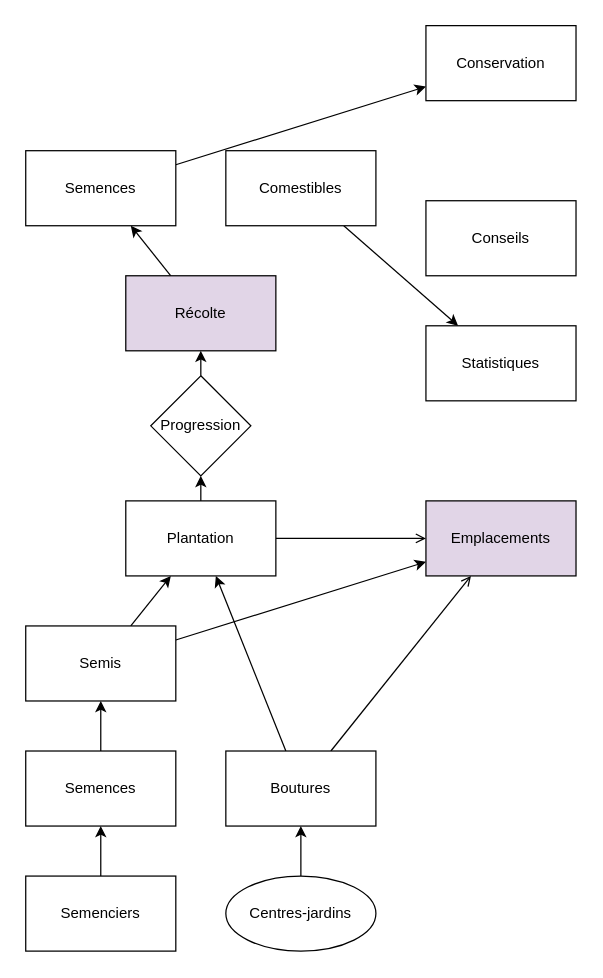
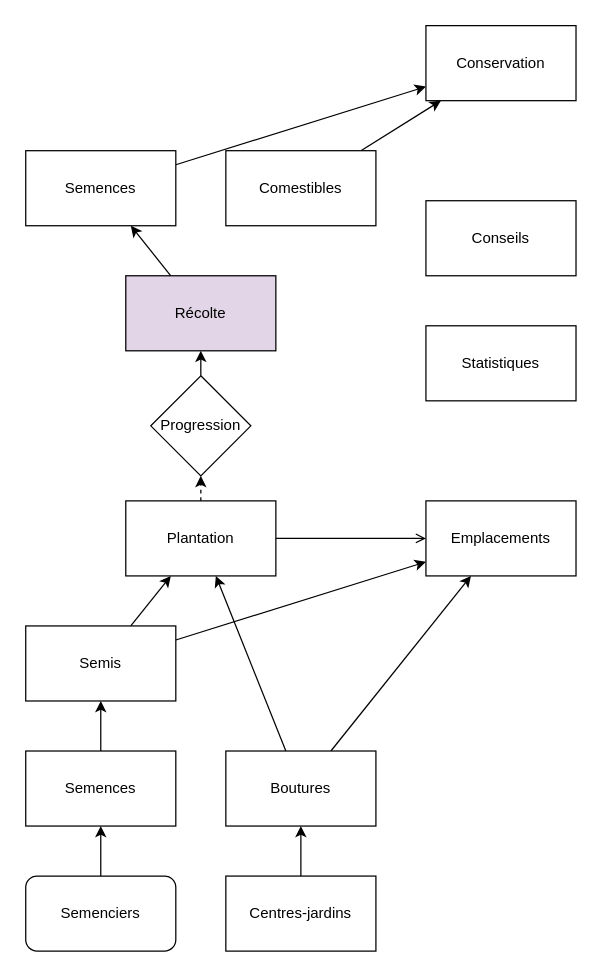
edge "Comestibles" -> "Statistiques": now "Comestibles" -> "Conservation"
edge "Plantation" -> "Progression": style solid -> dashed
node "Emplacements": fillcolor #e1d5e7 -> #ffffff
edge "Boutures" -> "Emplacements": arrowhead open -> classic
node "Semenciers": shape rectangle -> rounded rectangle
node "Centres-jardins": shape ellipse -> rectangle
